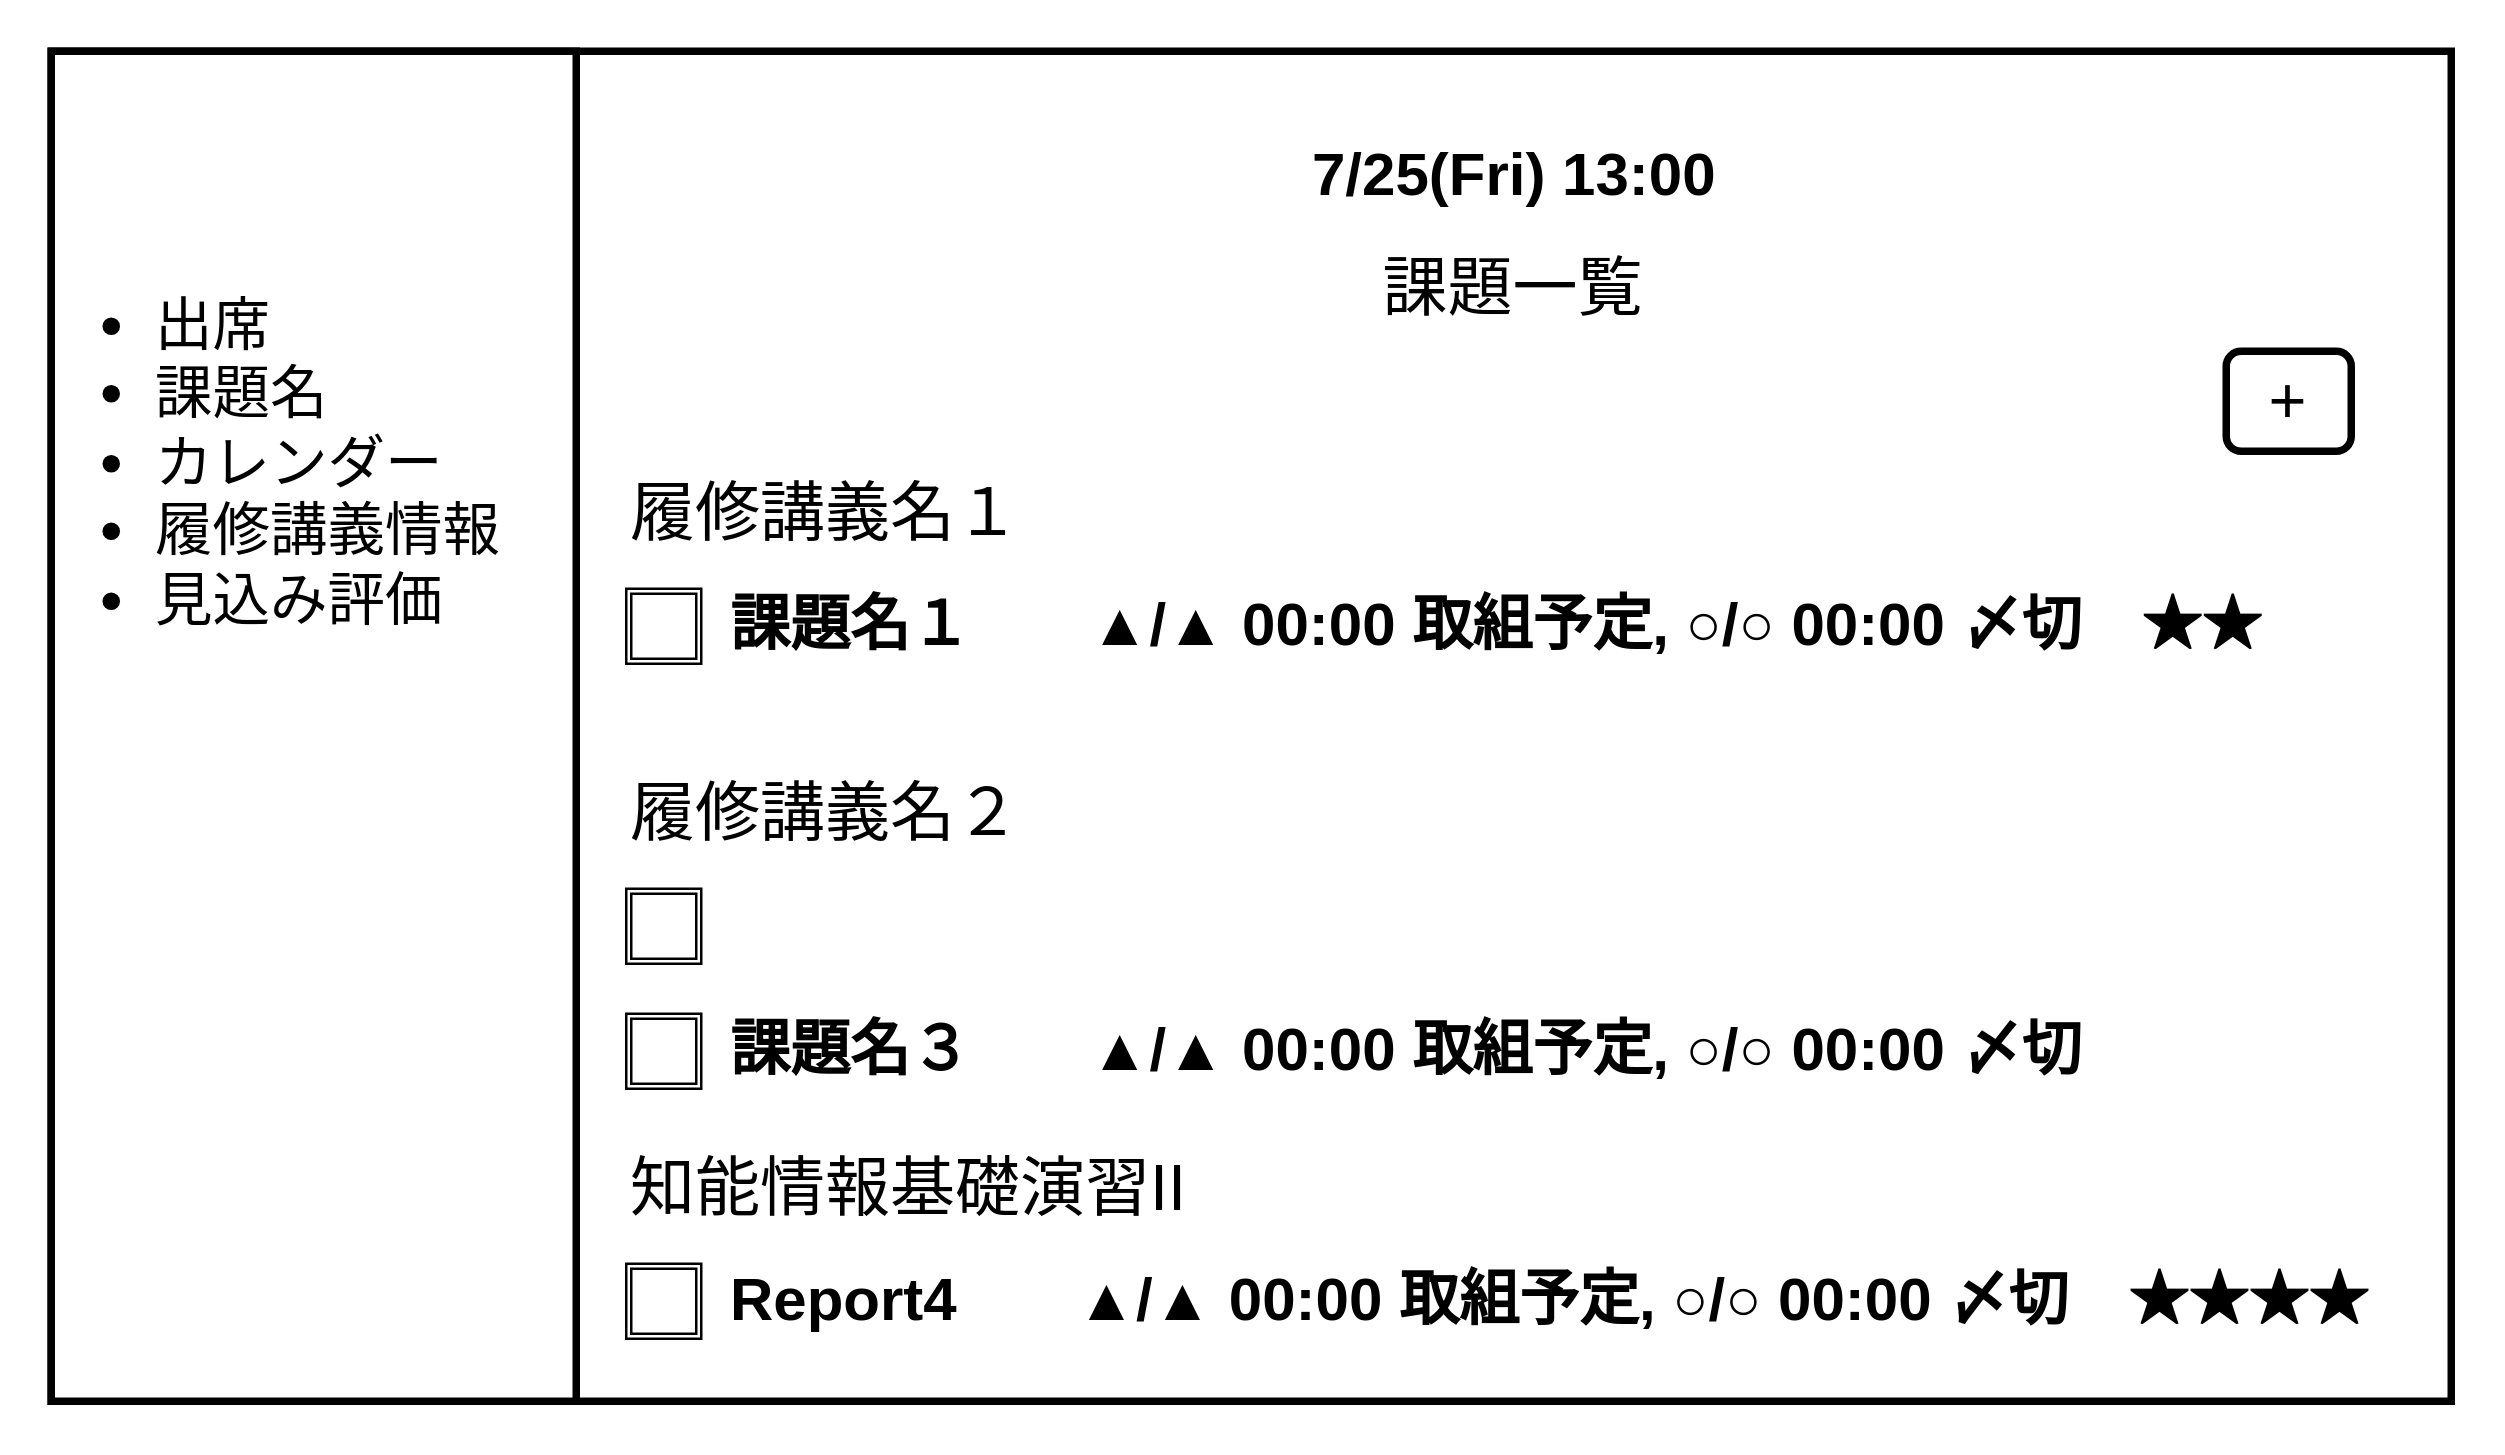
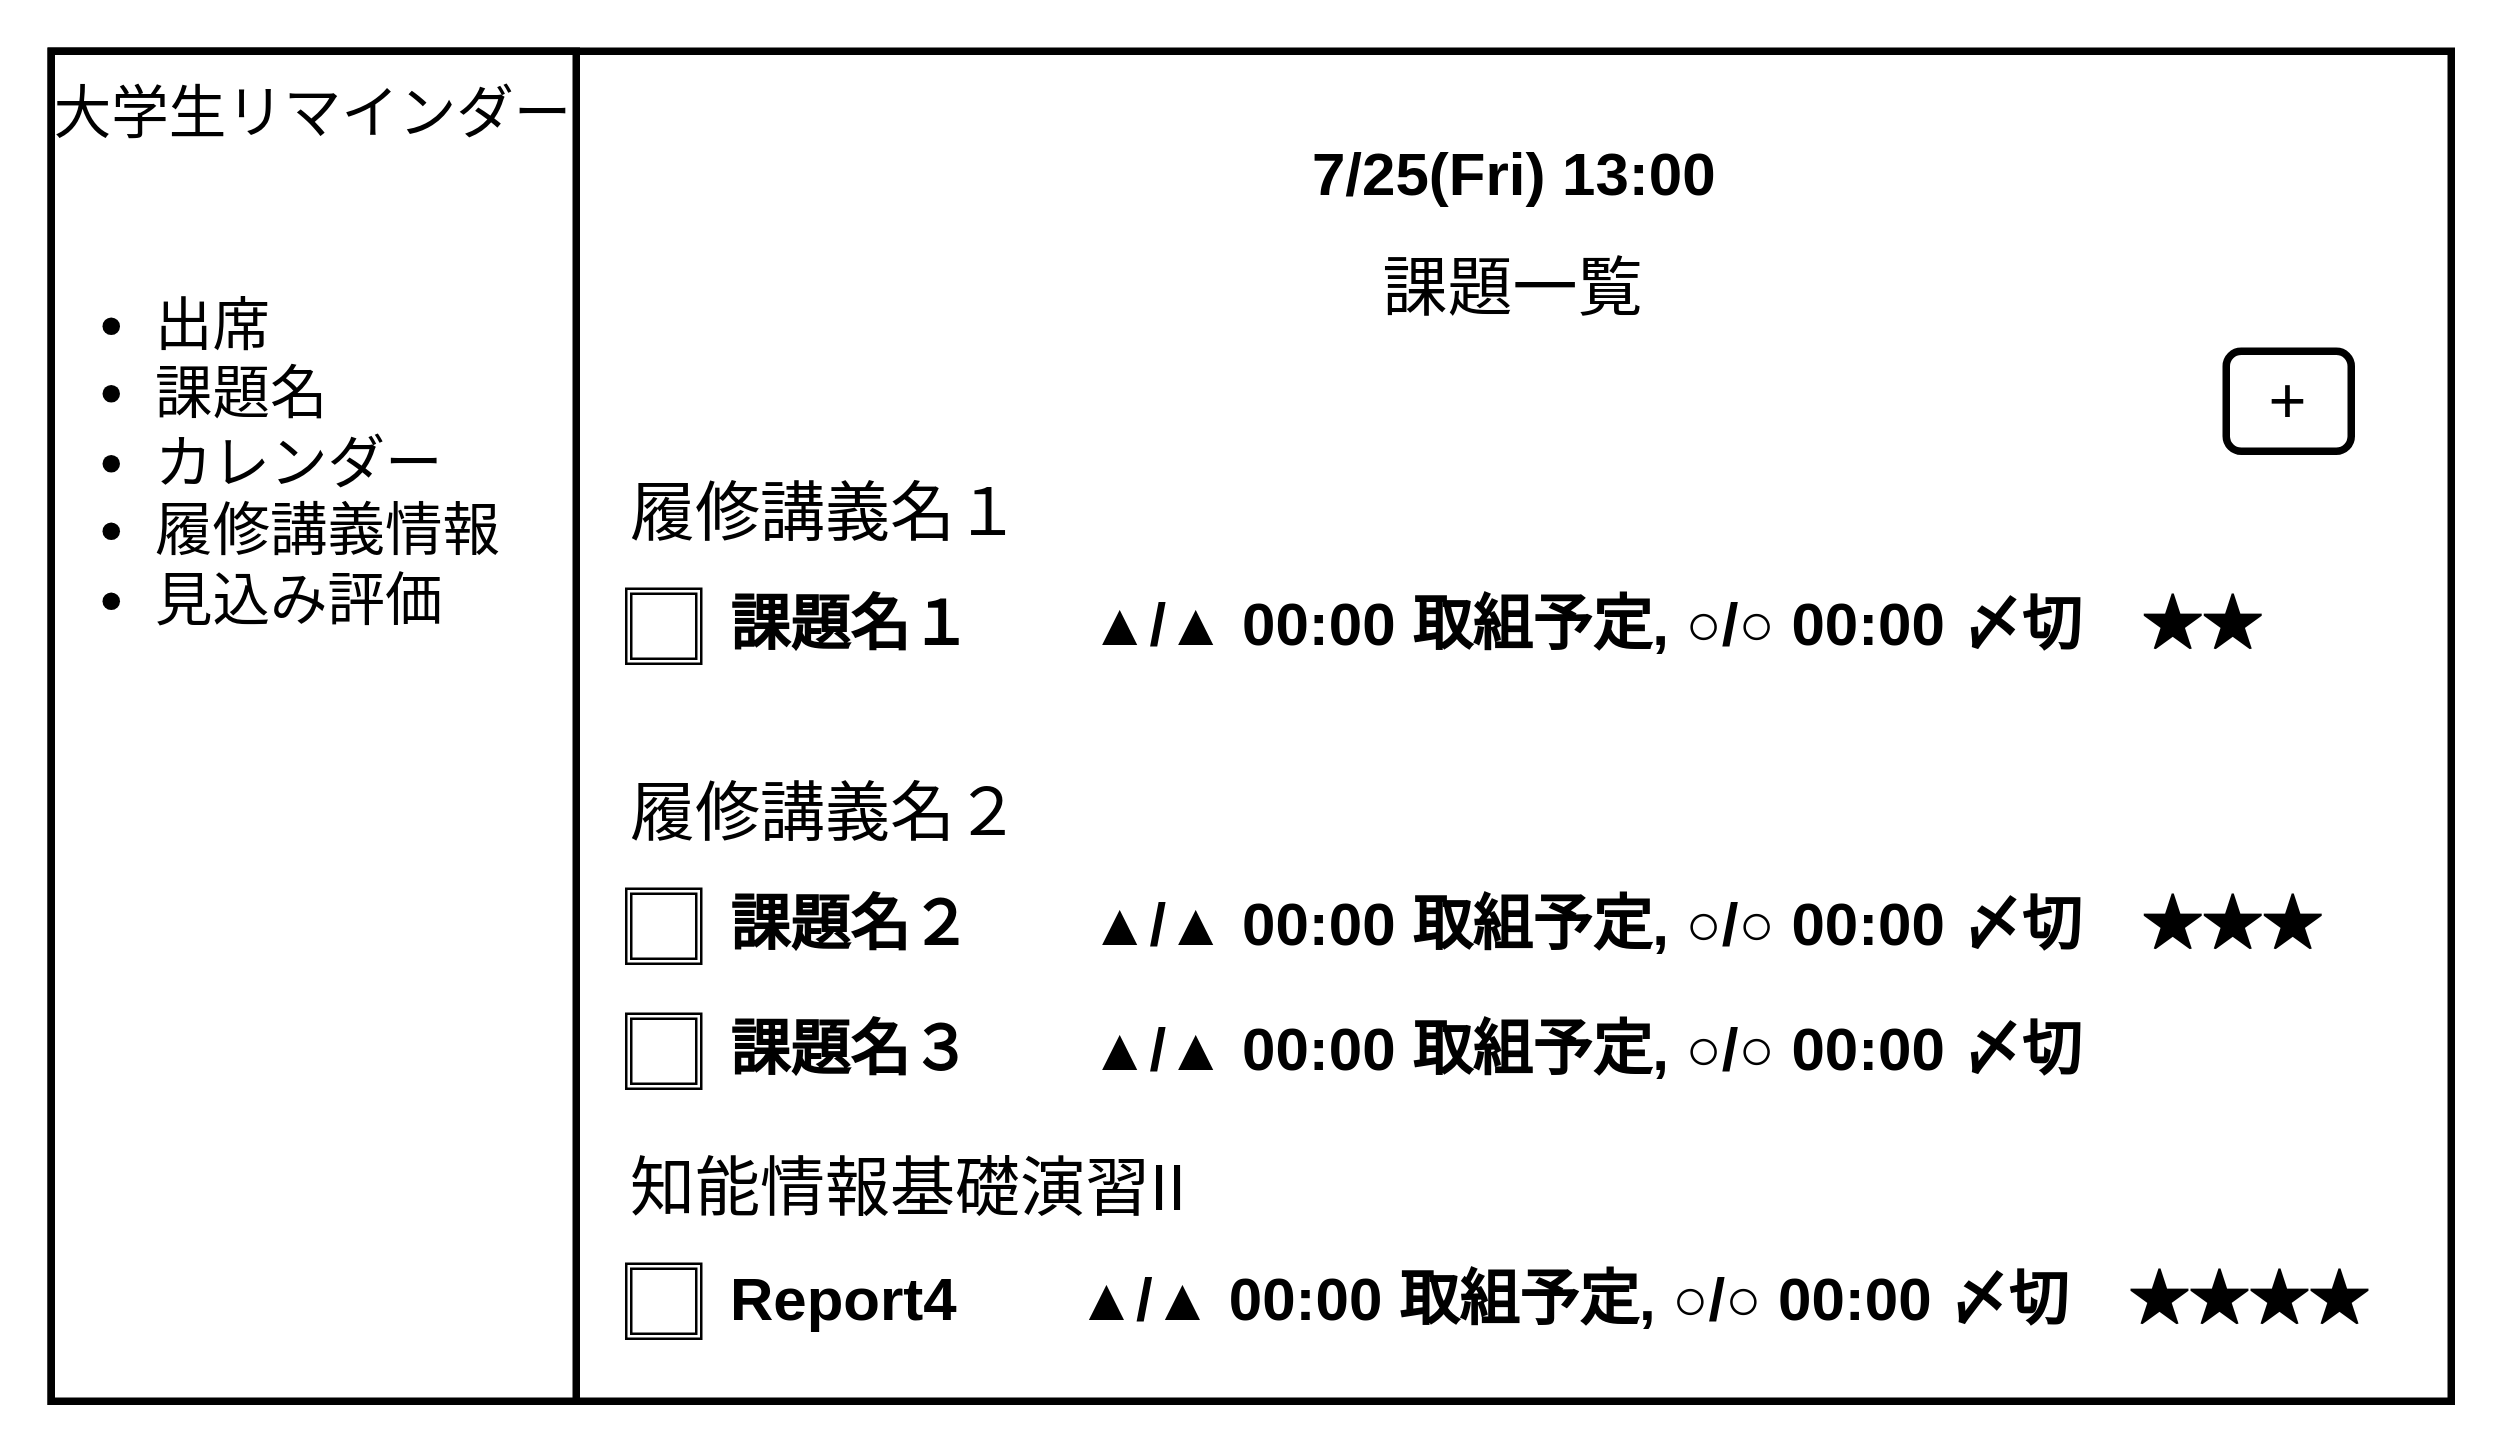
node "大学生リマインダー": added
node "課題名２ ▲/▲ 00:00 取組予定, ○/○ 00:00 〆切 ★★★": added
